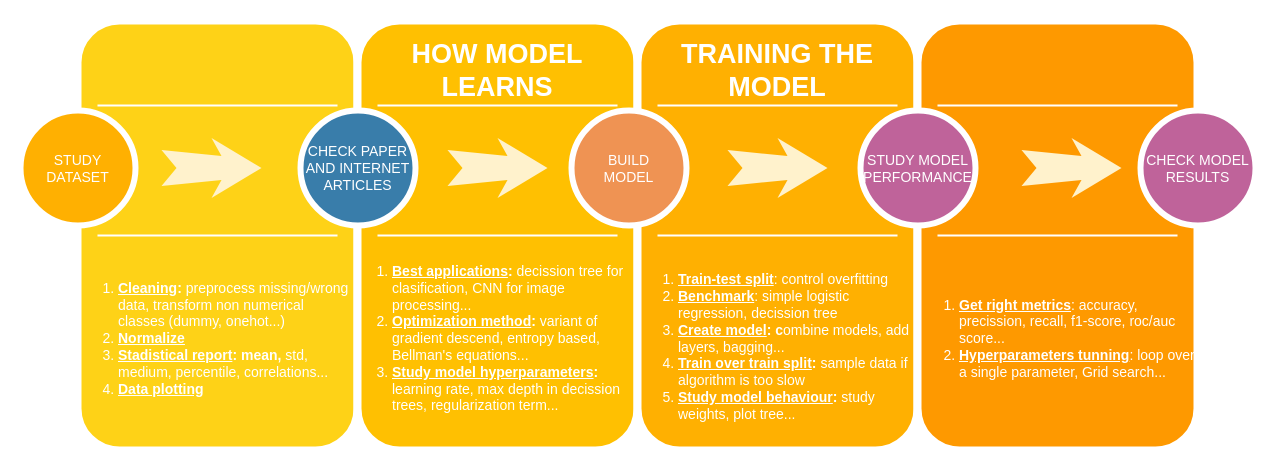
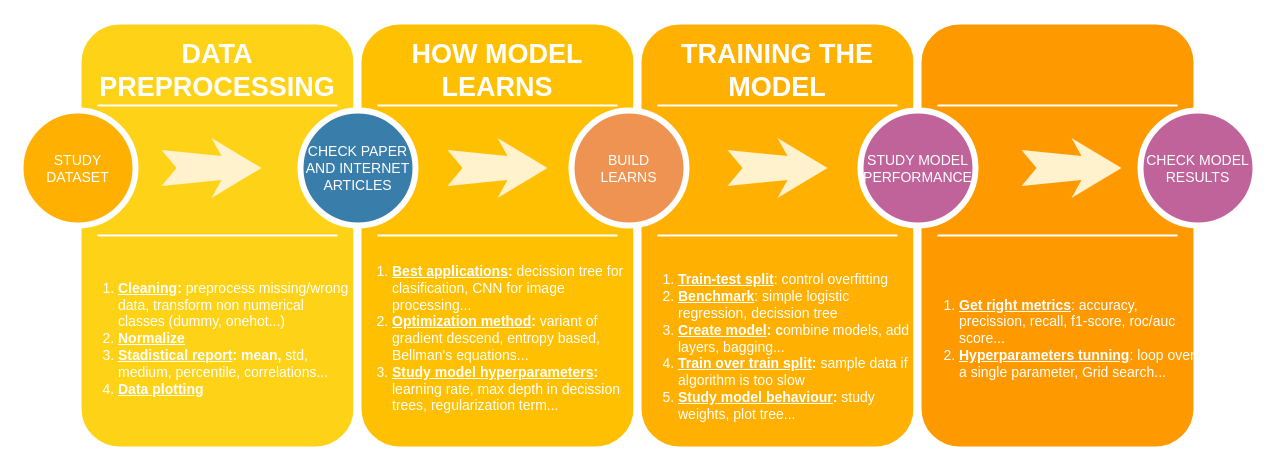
node "DATA PREPROCESSING": added
node "BUILD MODEL": label "BUILD MODEL" -> "BUILD LEARNS"
